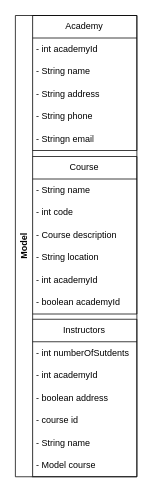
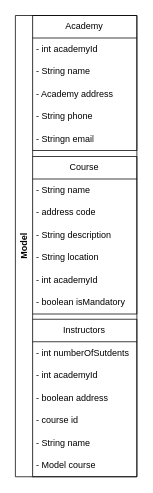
node "- String address": label "- String address" -> "- Academy address"
node "- int code": label "- int code" -> "- address code"
node "- Course description": label "- Course description" -> "- String description"
node "- boolean academyId": label "- boolean academyId" -> "- boolean isMandatory"
